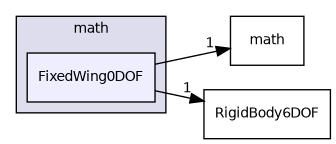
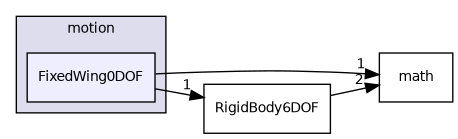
cluster "math": label "math" -> "motion"
edge "RigidBody6DOF" -> "math": added
